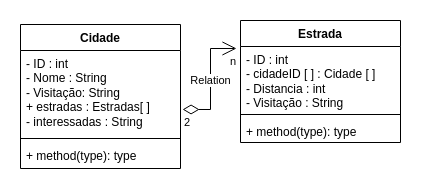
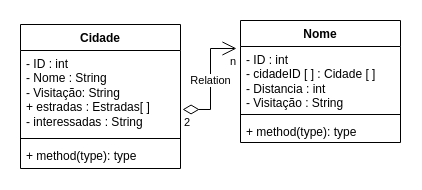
node "Estrada": label "Estrada" -> "Nome"
